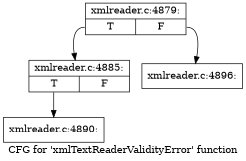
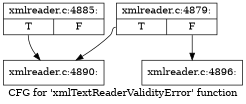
edge "xmlreader.c:4879:" -> "xmlreader.c:4885:": now "xmlreader.c:4879:" -> "xmlreader.c:4890:"
